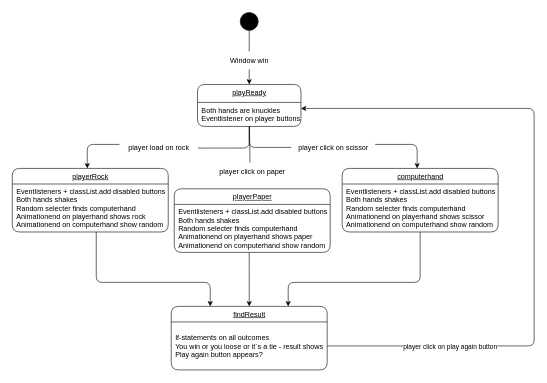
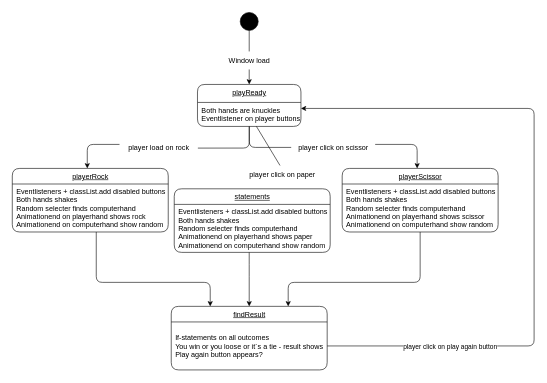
node "Window win": label "Window win" -> "Window load"
node "player click on paper": moved (252, 171) -> (282, 174)
node "computerhand": label "computerhand" -> "playerScissor"
node "playerPaper": label "playerPaper" -> "statements"
